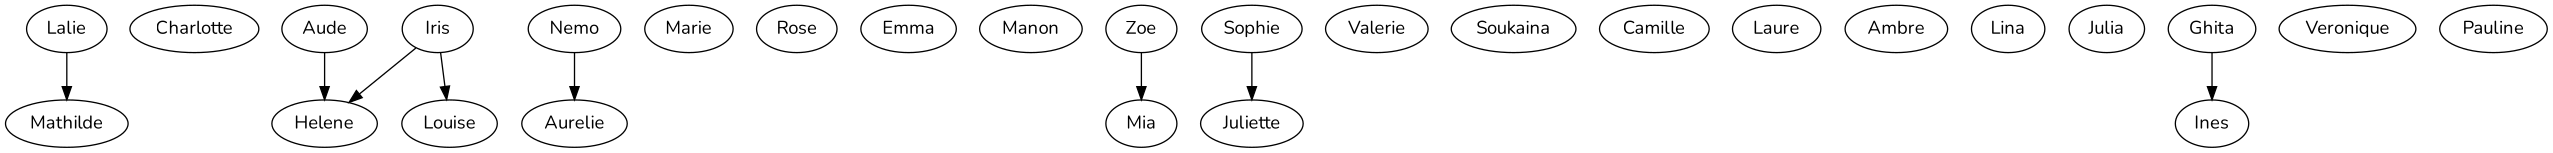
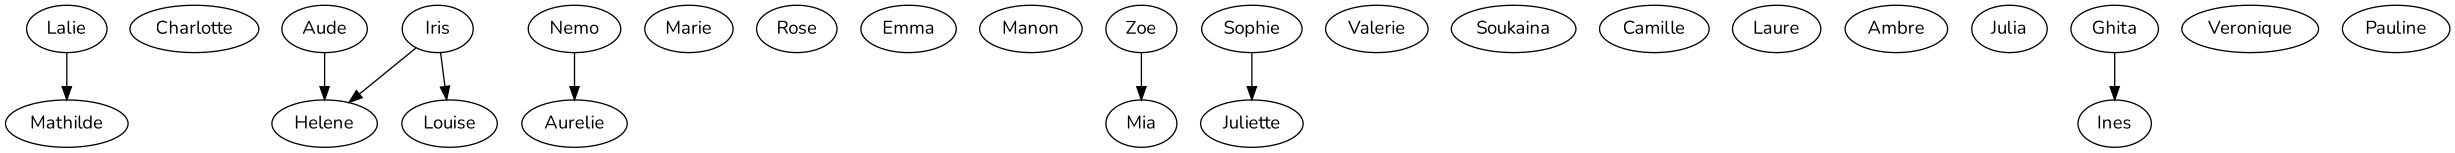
node "Lina": removed
